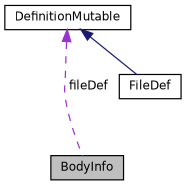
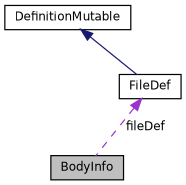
edge "BodyInfo" -> "DefinitionMutable": now "BodyInfo" -> "FileDef"
